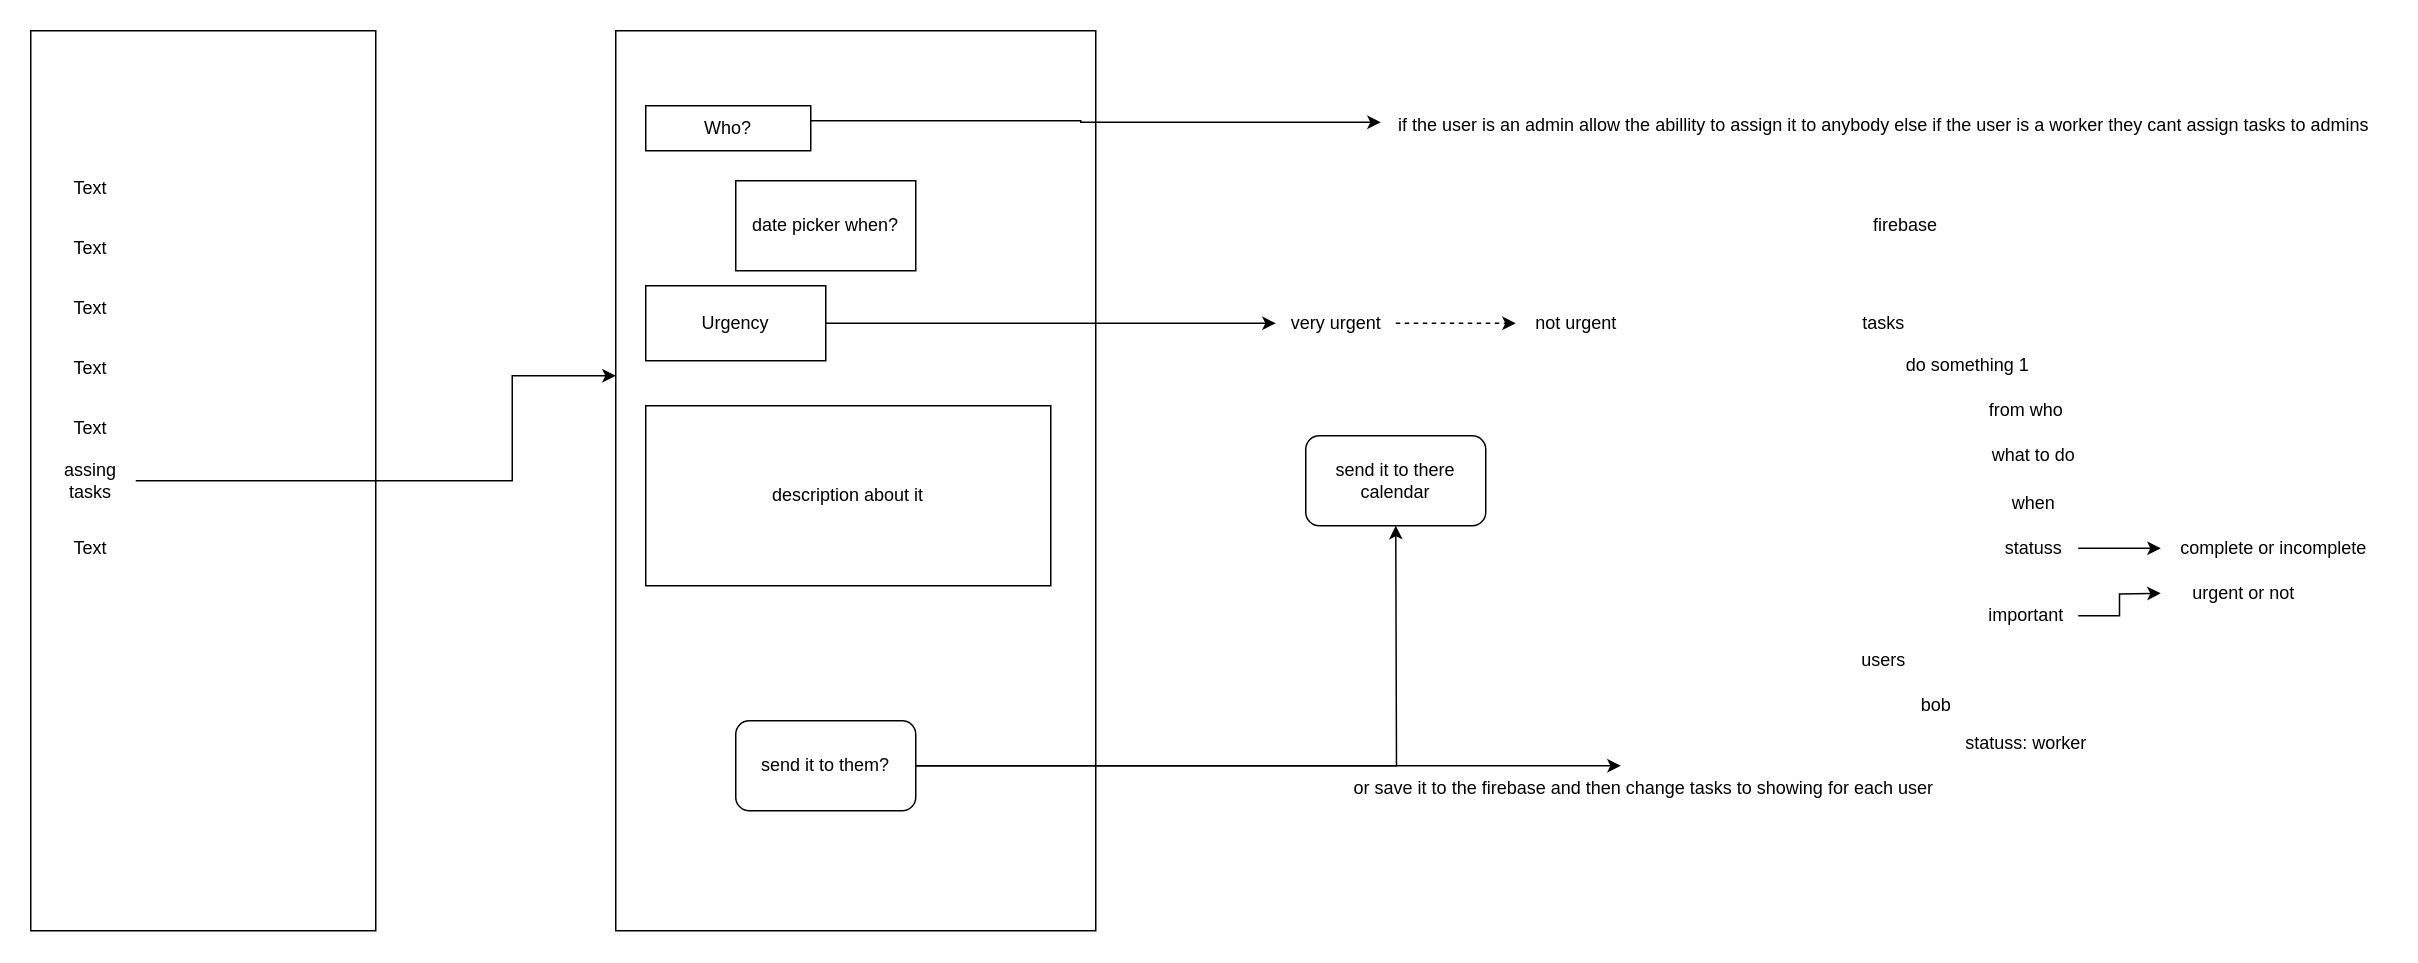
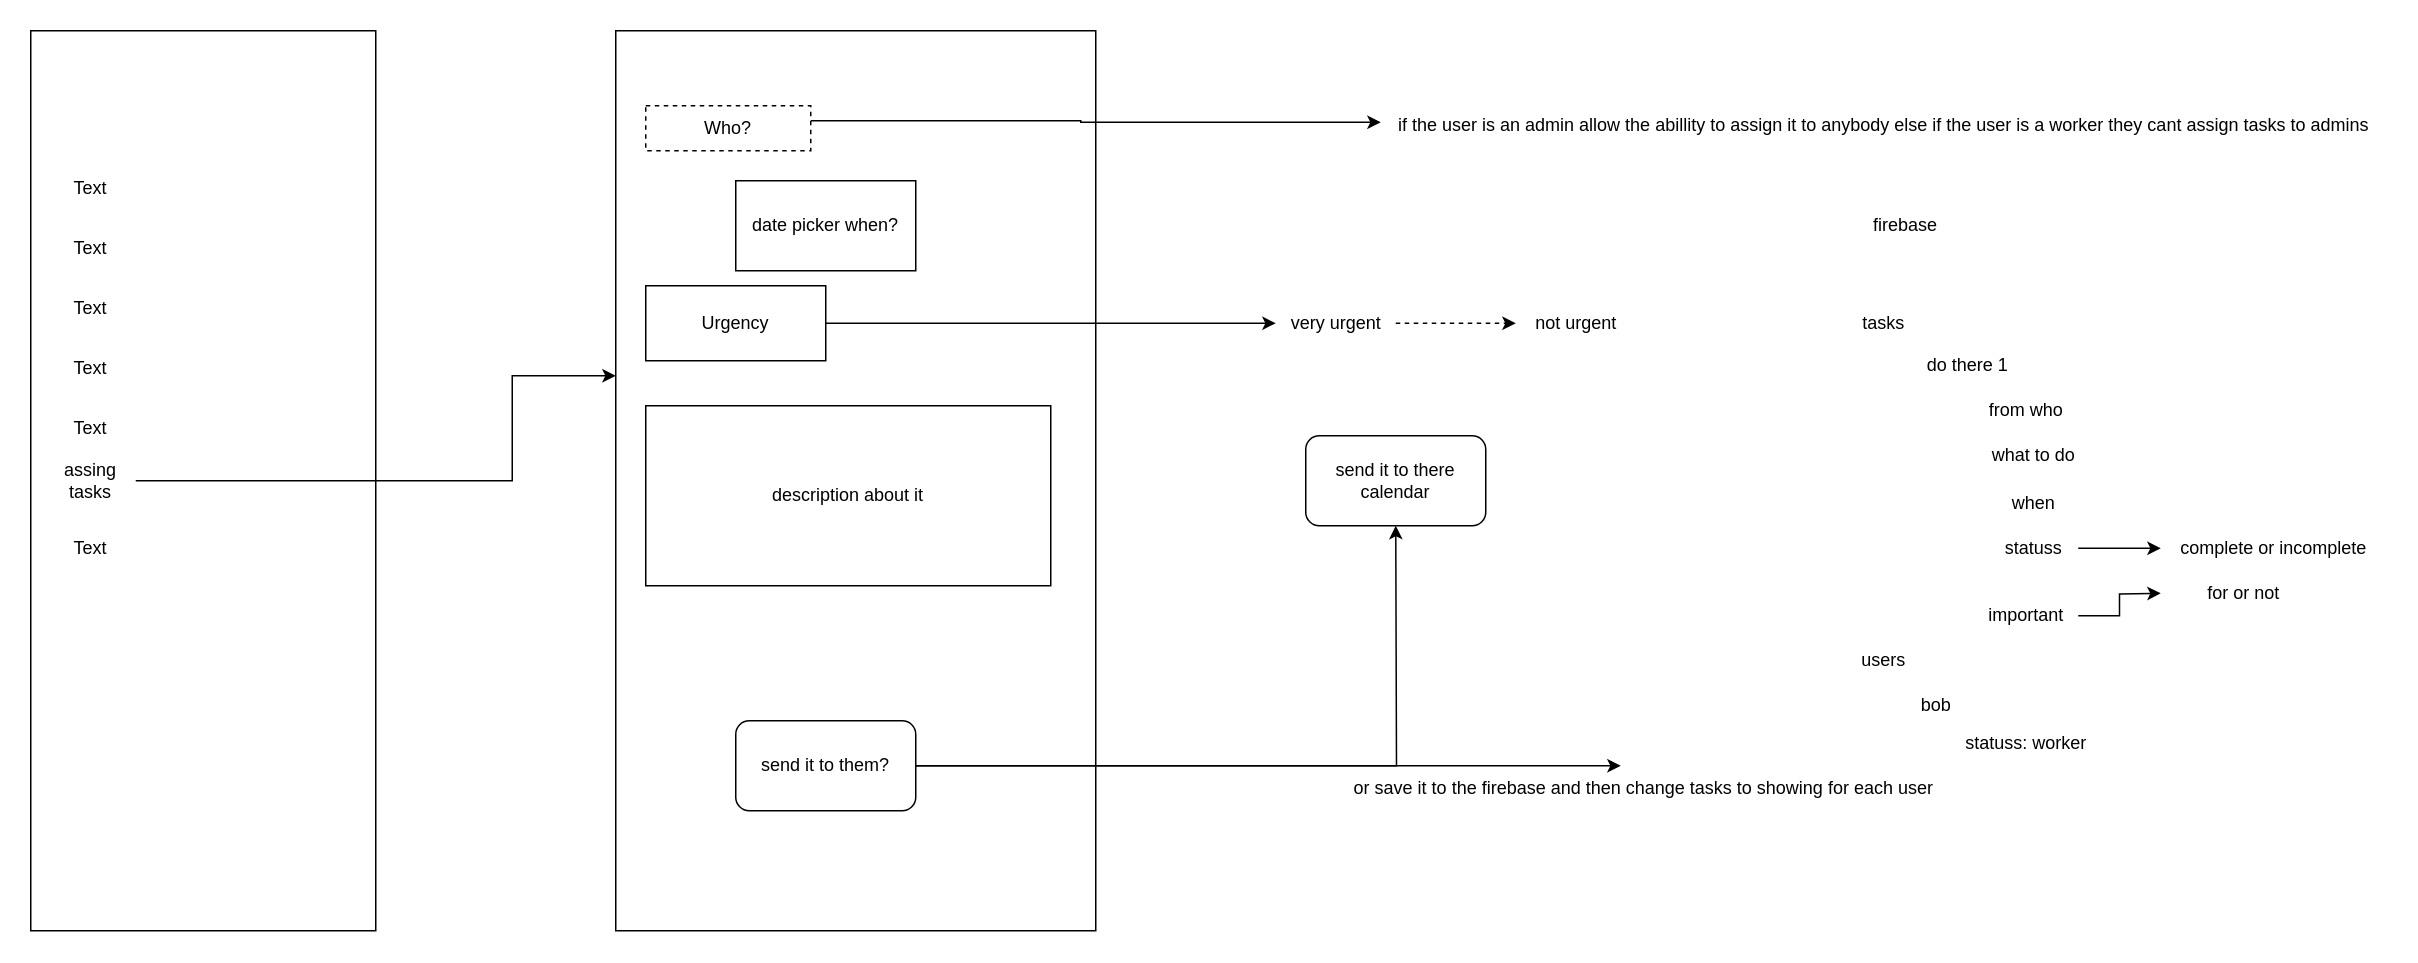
node "Who?": style solid -> dashed
node "do something 1": label "do something 1" -> "do there 1"
node "urgent or not": label "urgent or not" -> "for or not"
